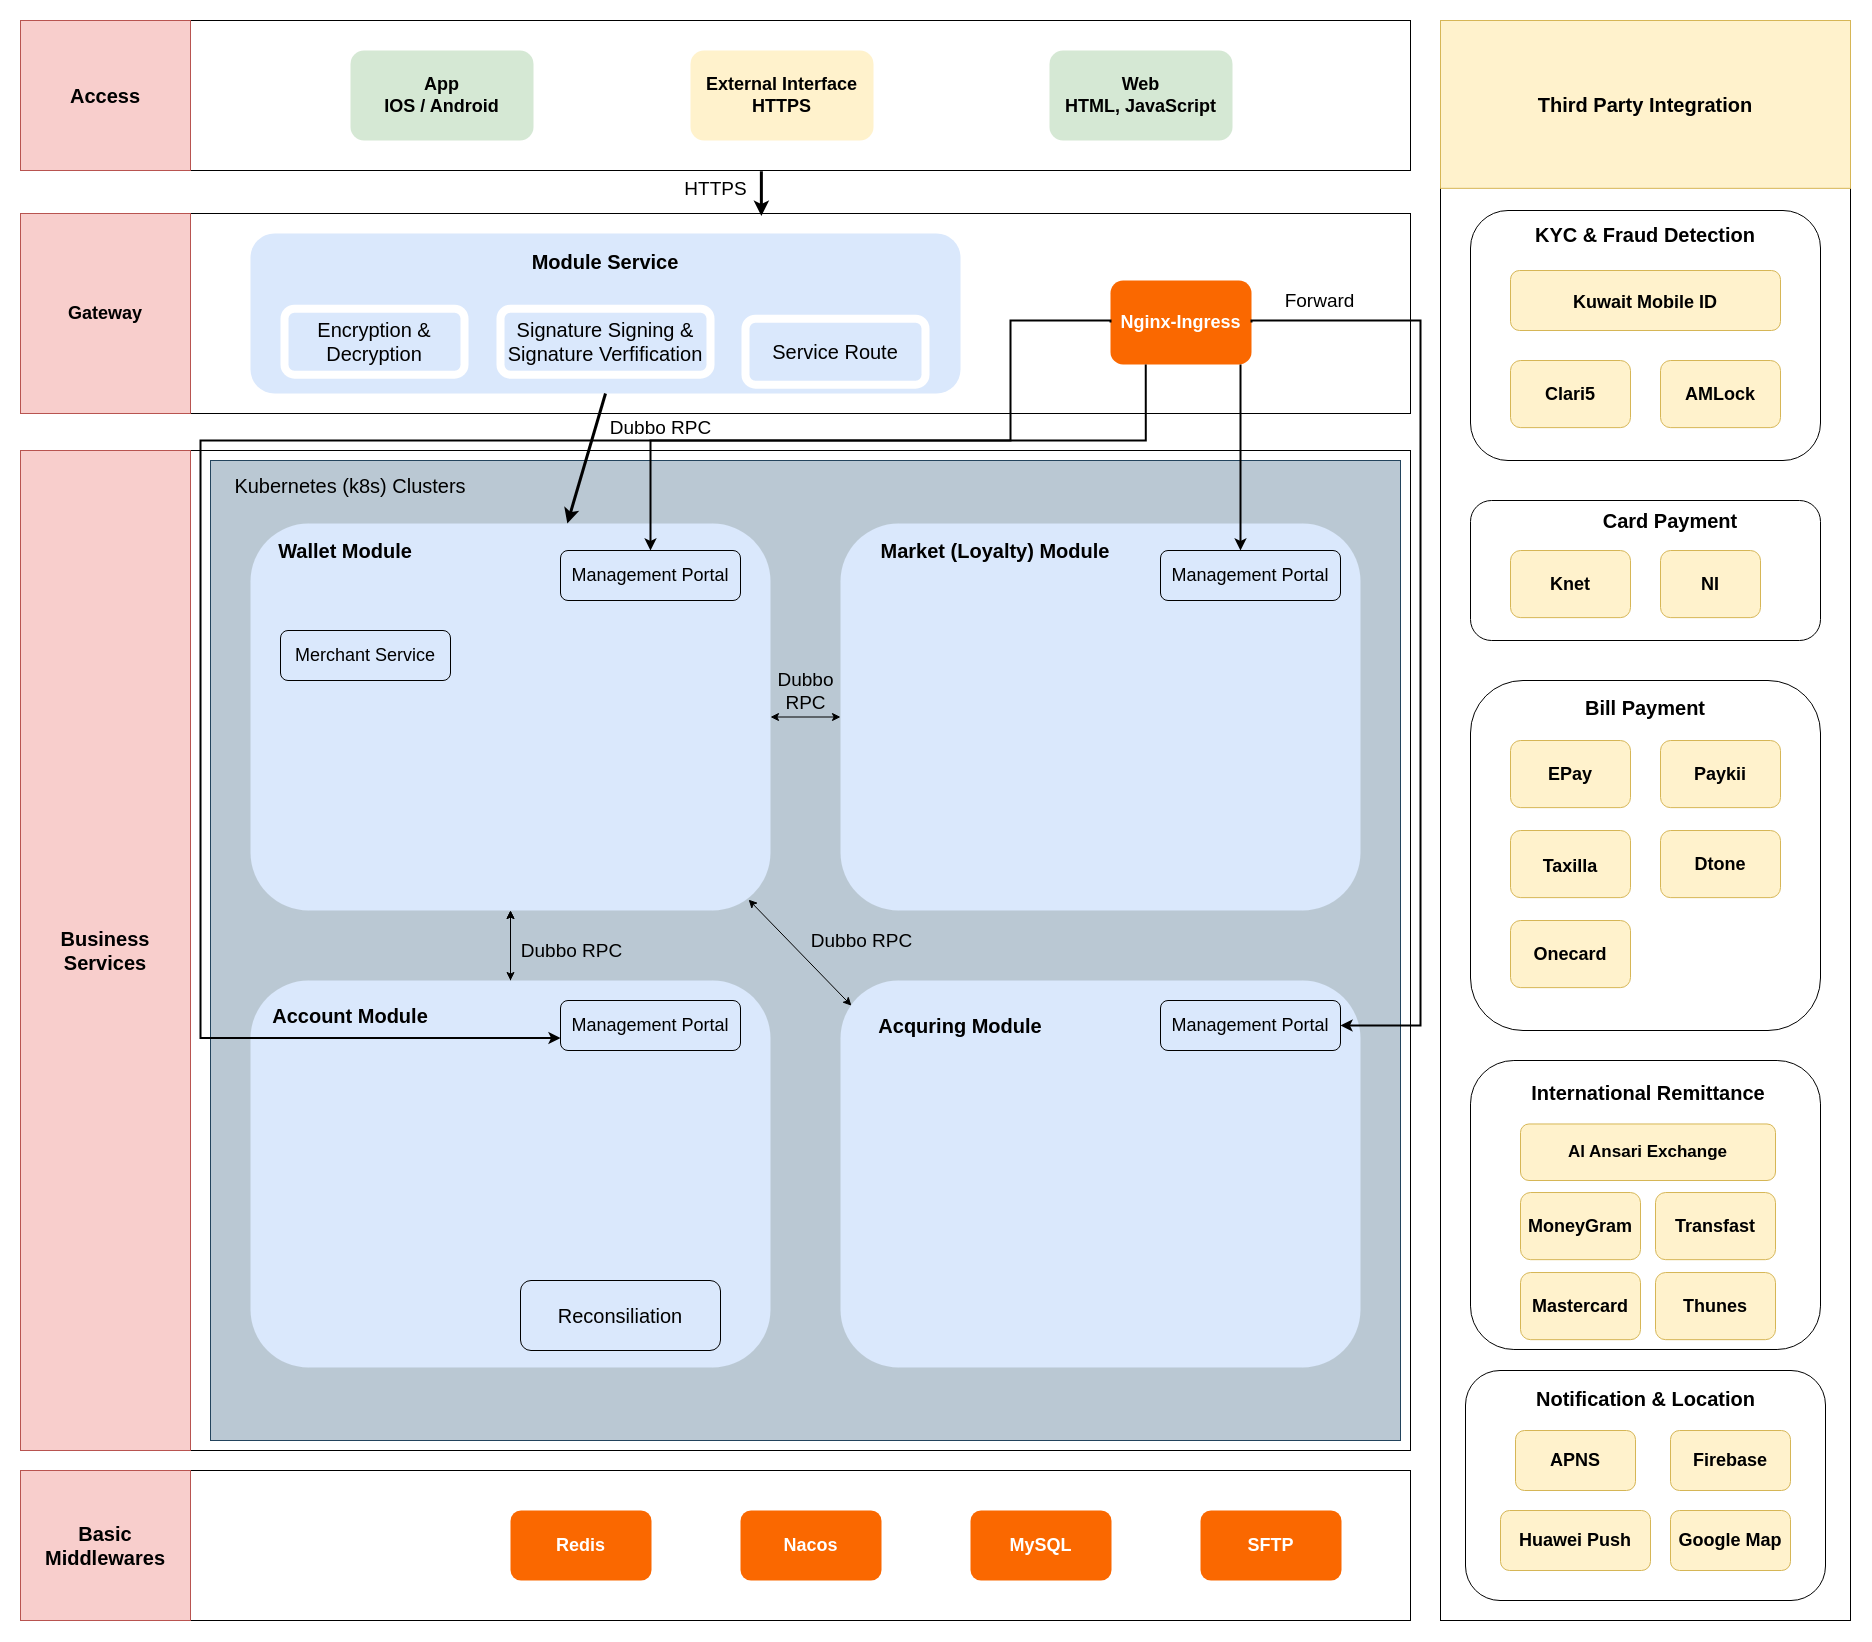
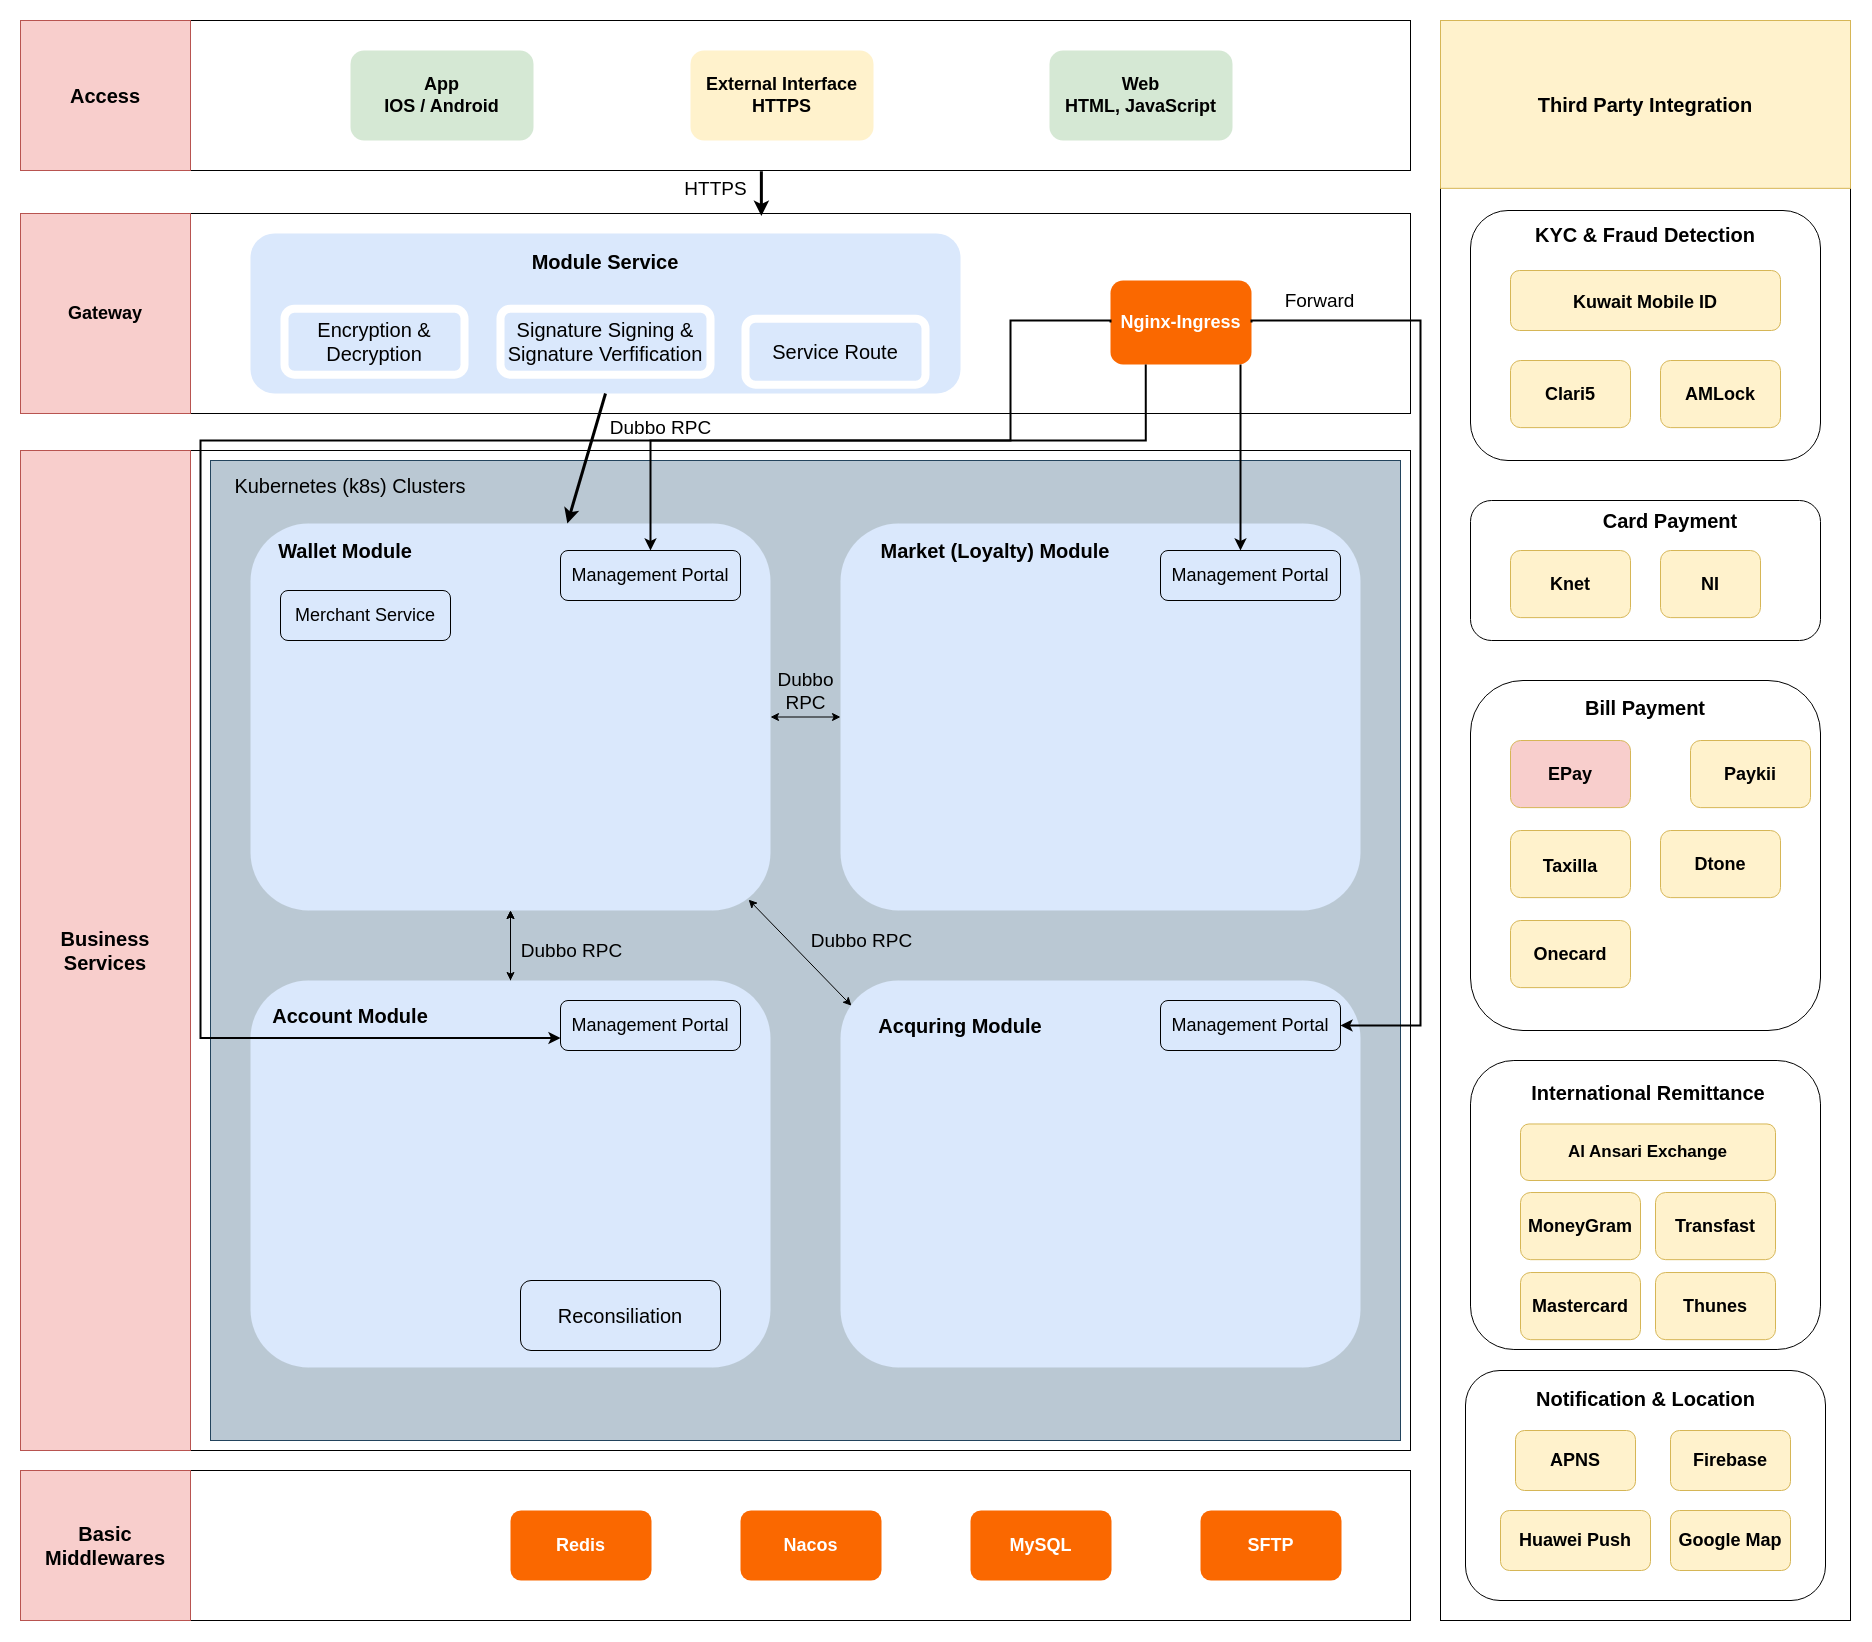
node "Merchant Service": moved (366, 656) -> (366, 616)
node "EPay": fillcolor #fff2cc -> #f8cecc
node "Paykii": moved (1721, 774) -> (1751, 774)
